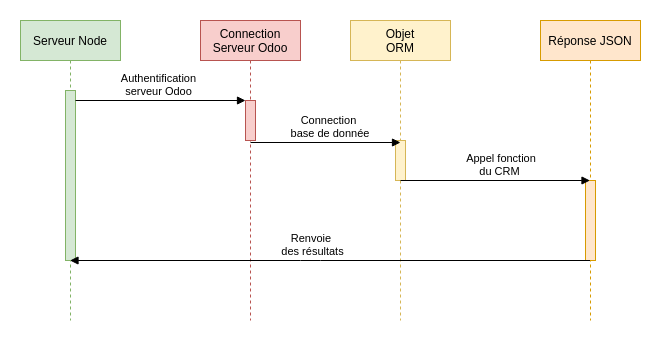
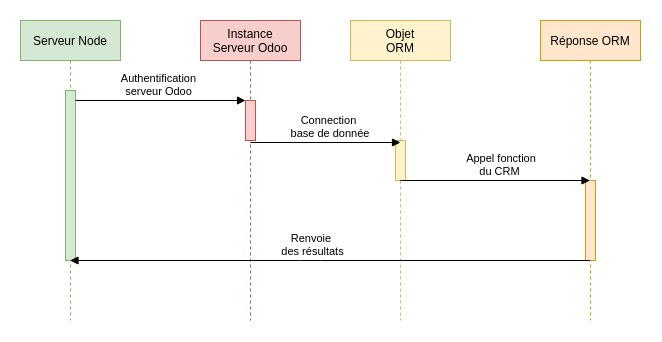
node "Connection Serveur Odoo": label "Connection Serveur Odoo" -> "Instance Serveur Odoo"
node "Réponse JSON": label "Réponse JSON" -> "Réponse ORM"
